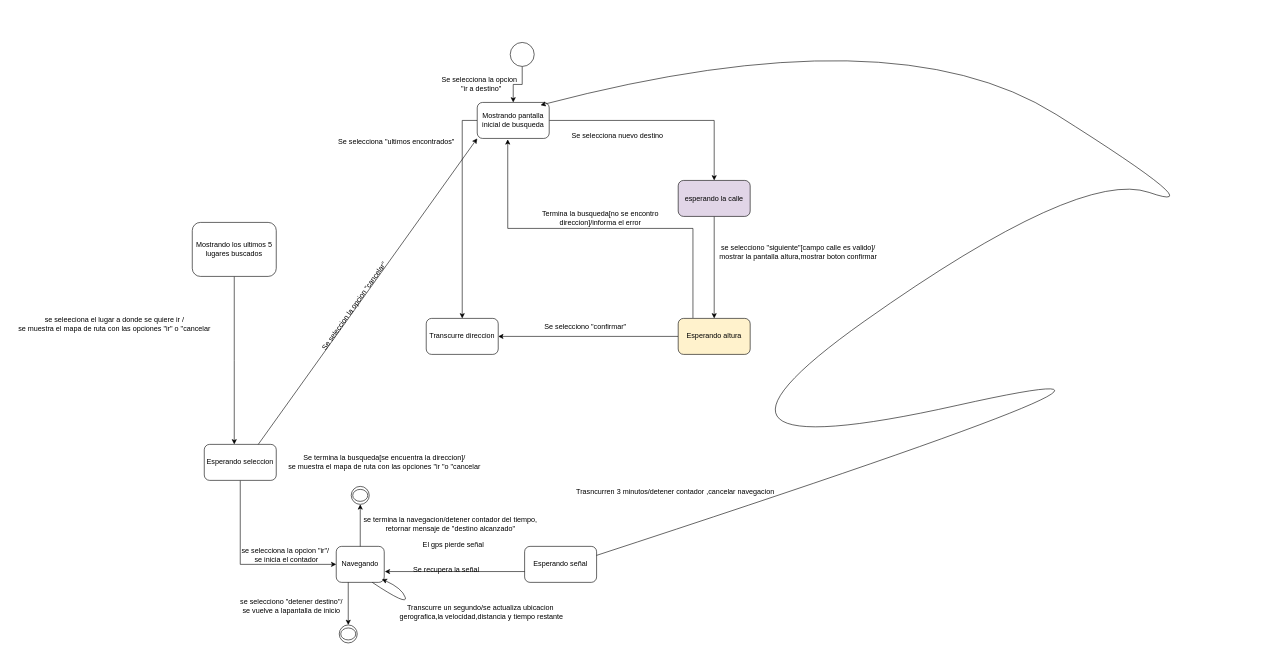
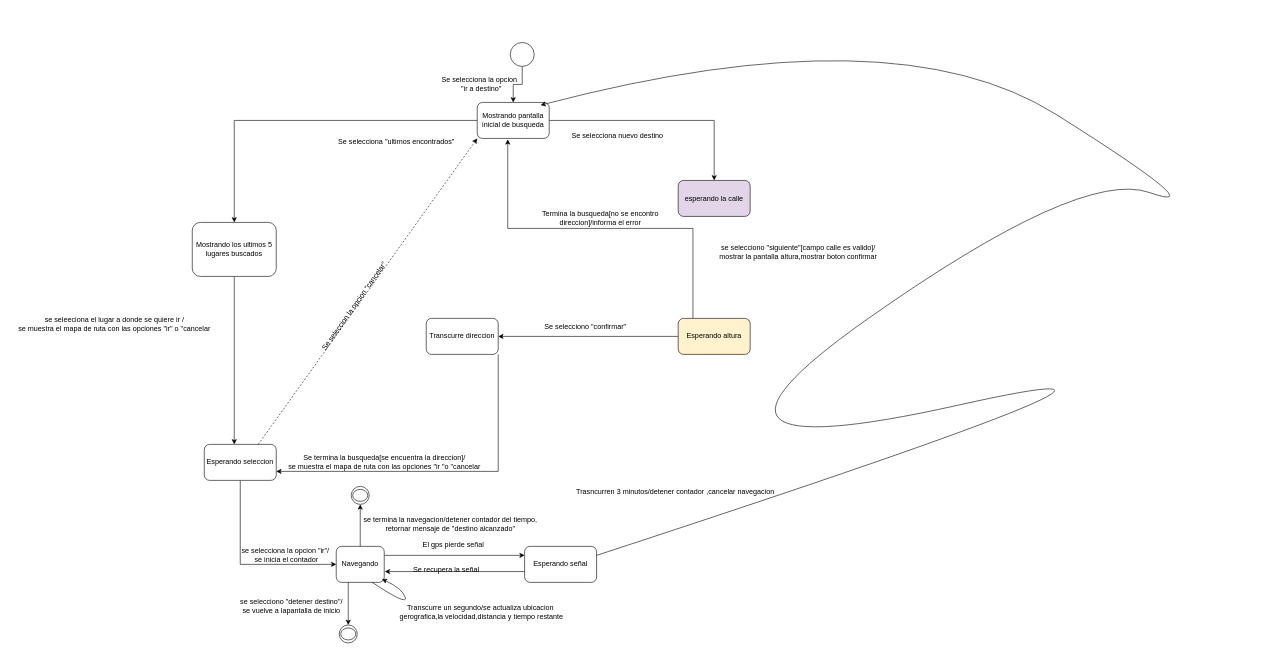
edge "Esperando seleccion" -> "Mostrando pantalla inicial de busqueda": style solid -> dashed
edge "Mostrando pantalla inicial de busqueda" -> "Transcurre direccion": now "Mostrando pantalla inicial de busqueda" -> "Mostrando los ultimos 5 lugares buscados"
edge "esperando la calle" -> "Esperando altura": removed
edge "Transcurre direccion" -> "Esperando seleccion": added
edge "Navegando" -> "Esperando señal": added
